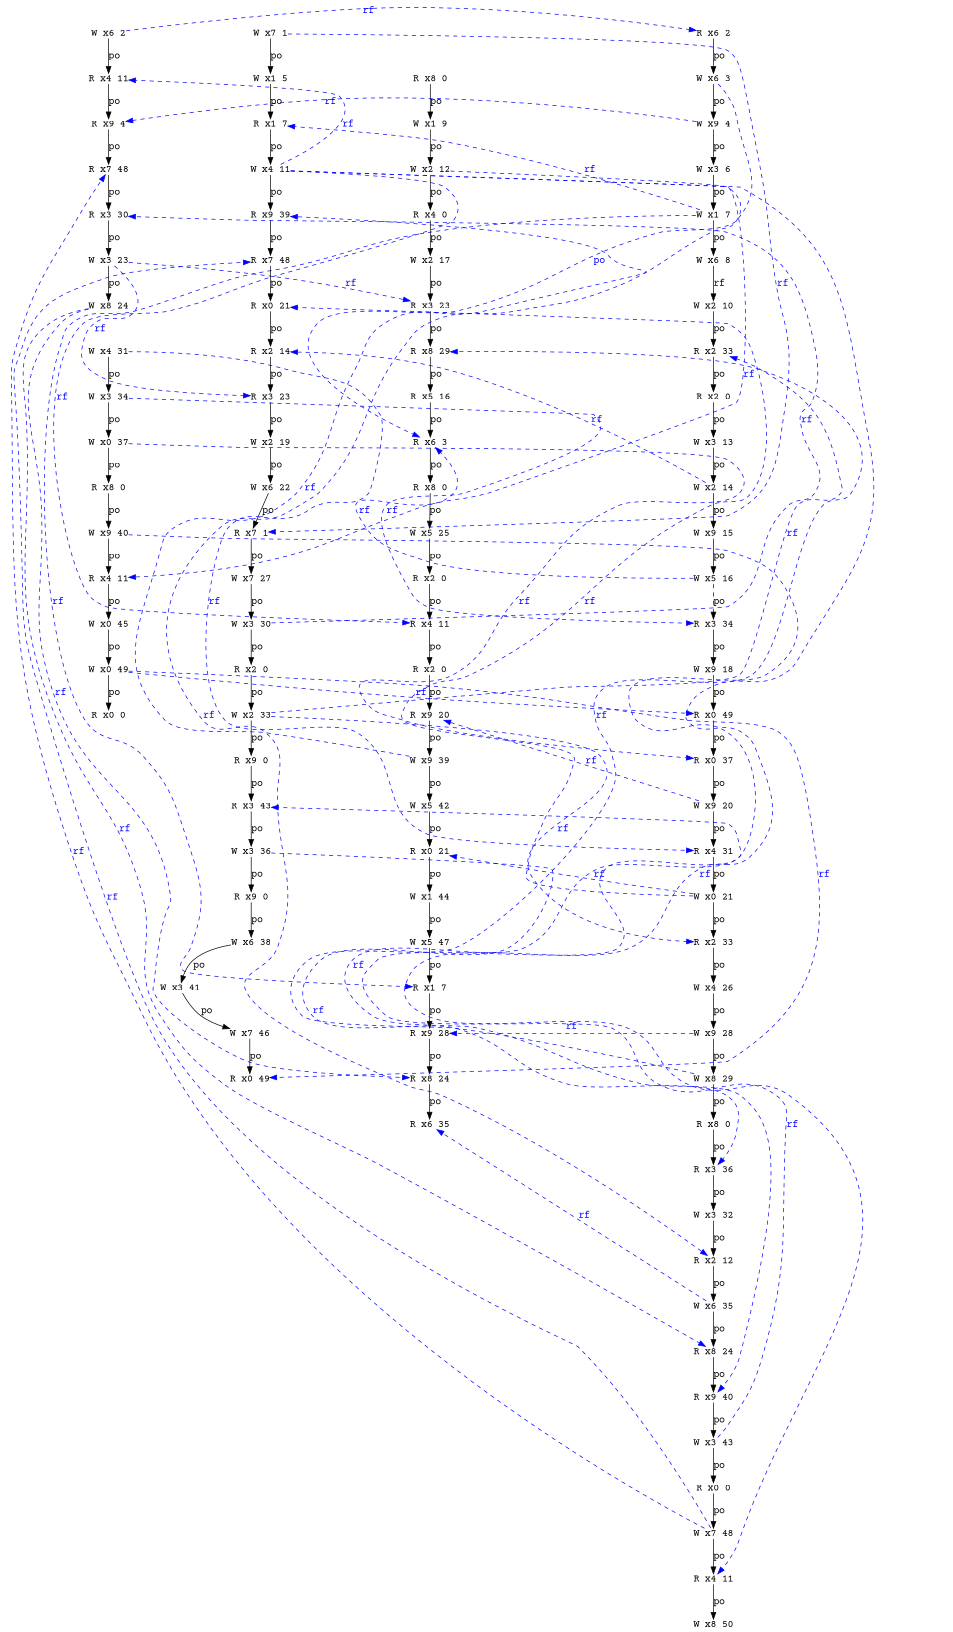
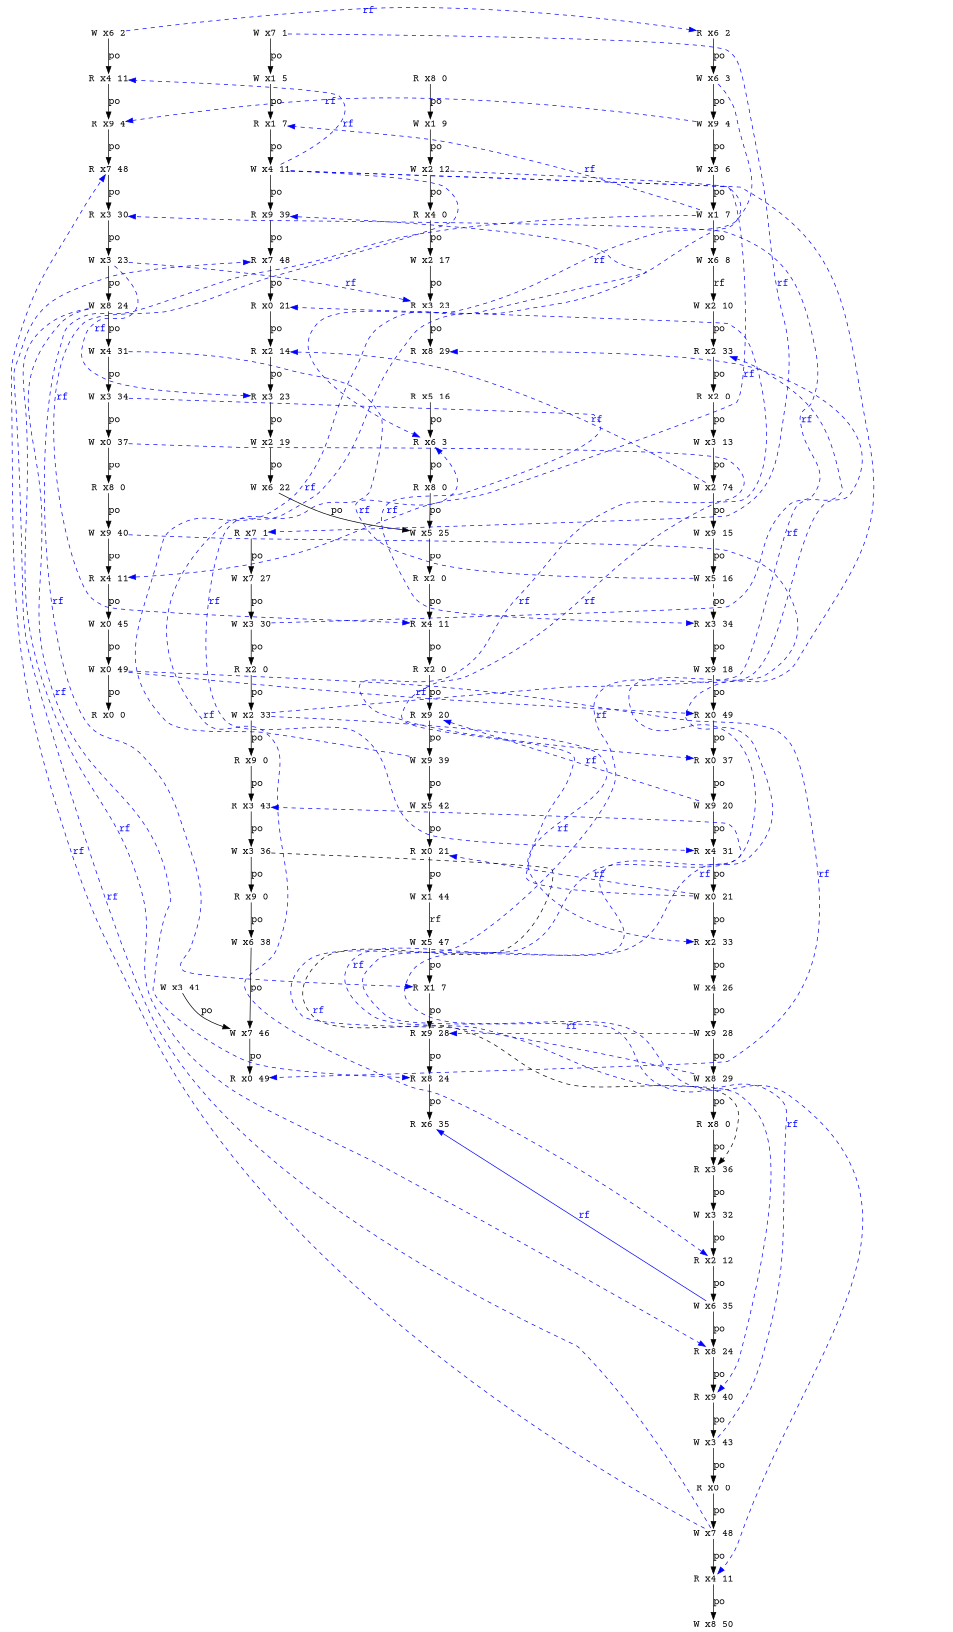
edge "W x6 3" -> "R x6 3": label "po" -> "rf"
edge "W x8 24" -> "W x4 31": added, label "po"
edge "R x8 29" -> "R x5 16": removed, label "po"
node "W x2 14": label "W x2 14" -> "W x2 74"
edge "W x6 22" -> "R x7 1": now "W x6 22" -> "W x5 25"
edge "W x1 44" -> "W x5 47": label "po" -> "rf"
edge "W x6 38" -> "W x3 41": now "W x6 38" -> "W x7 46"
edge "W x3 36" -> "R x3 36": color blue -> black
edge "W x6 35" -> "R x6 35": style dashed -> solid
